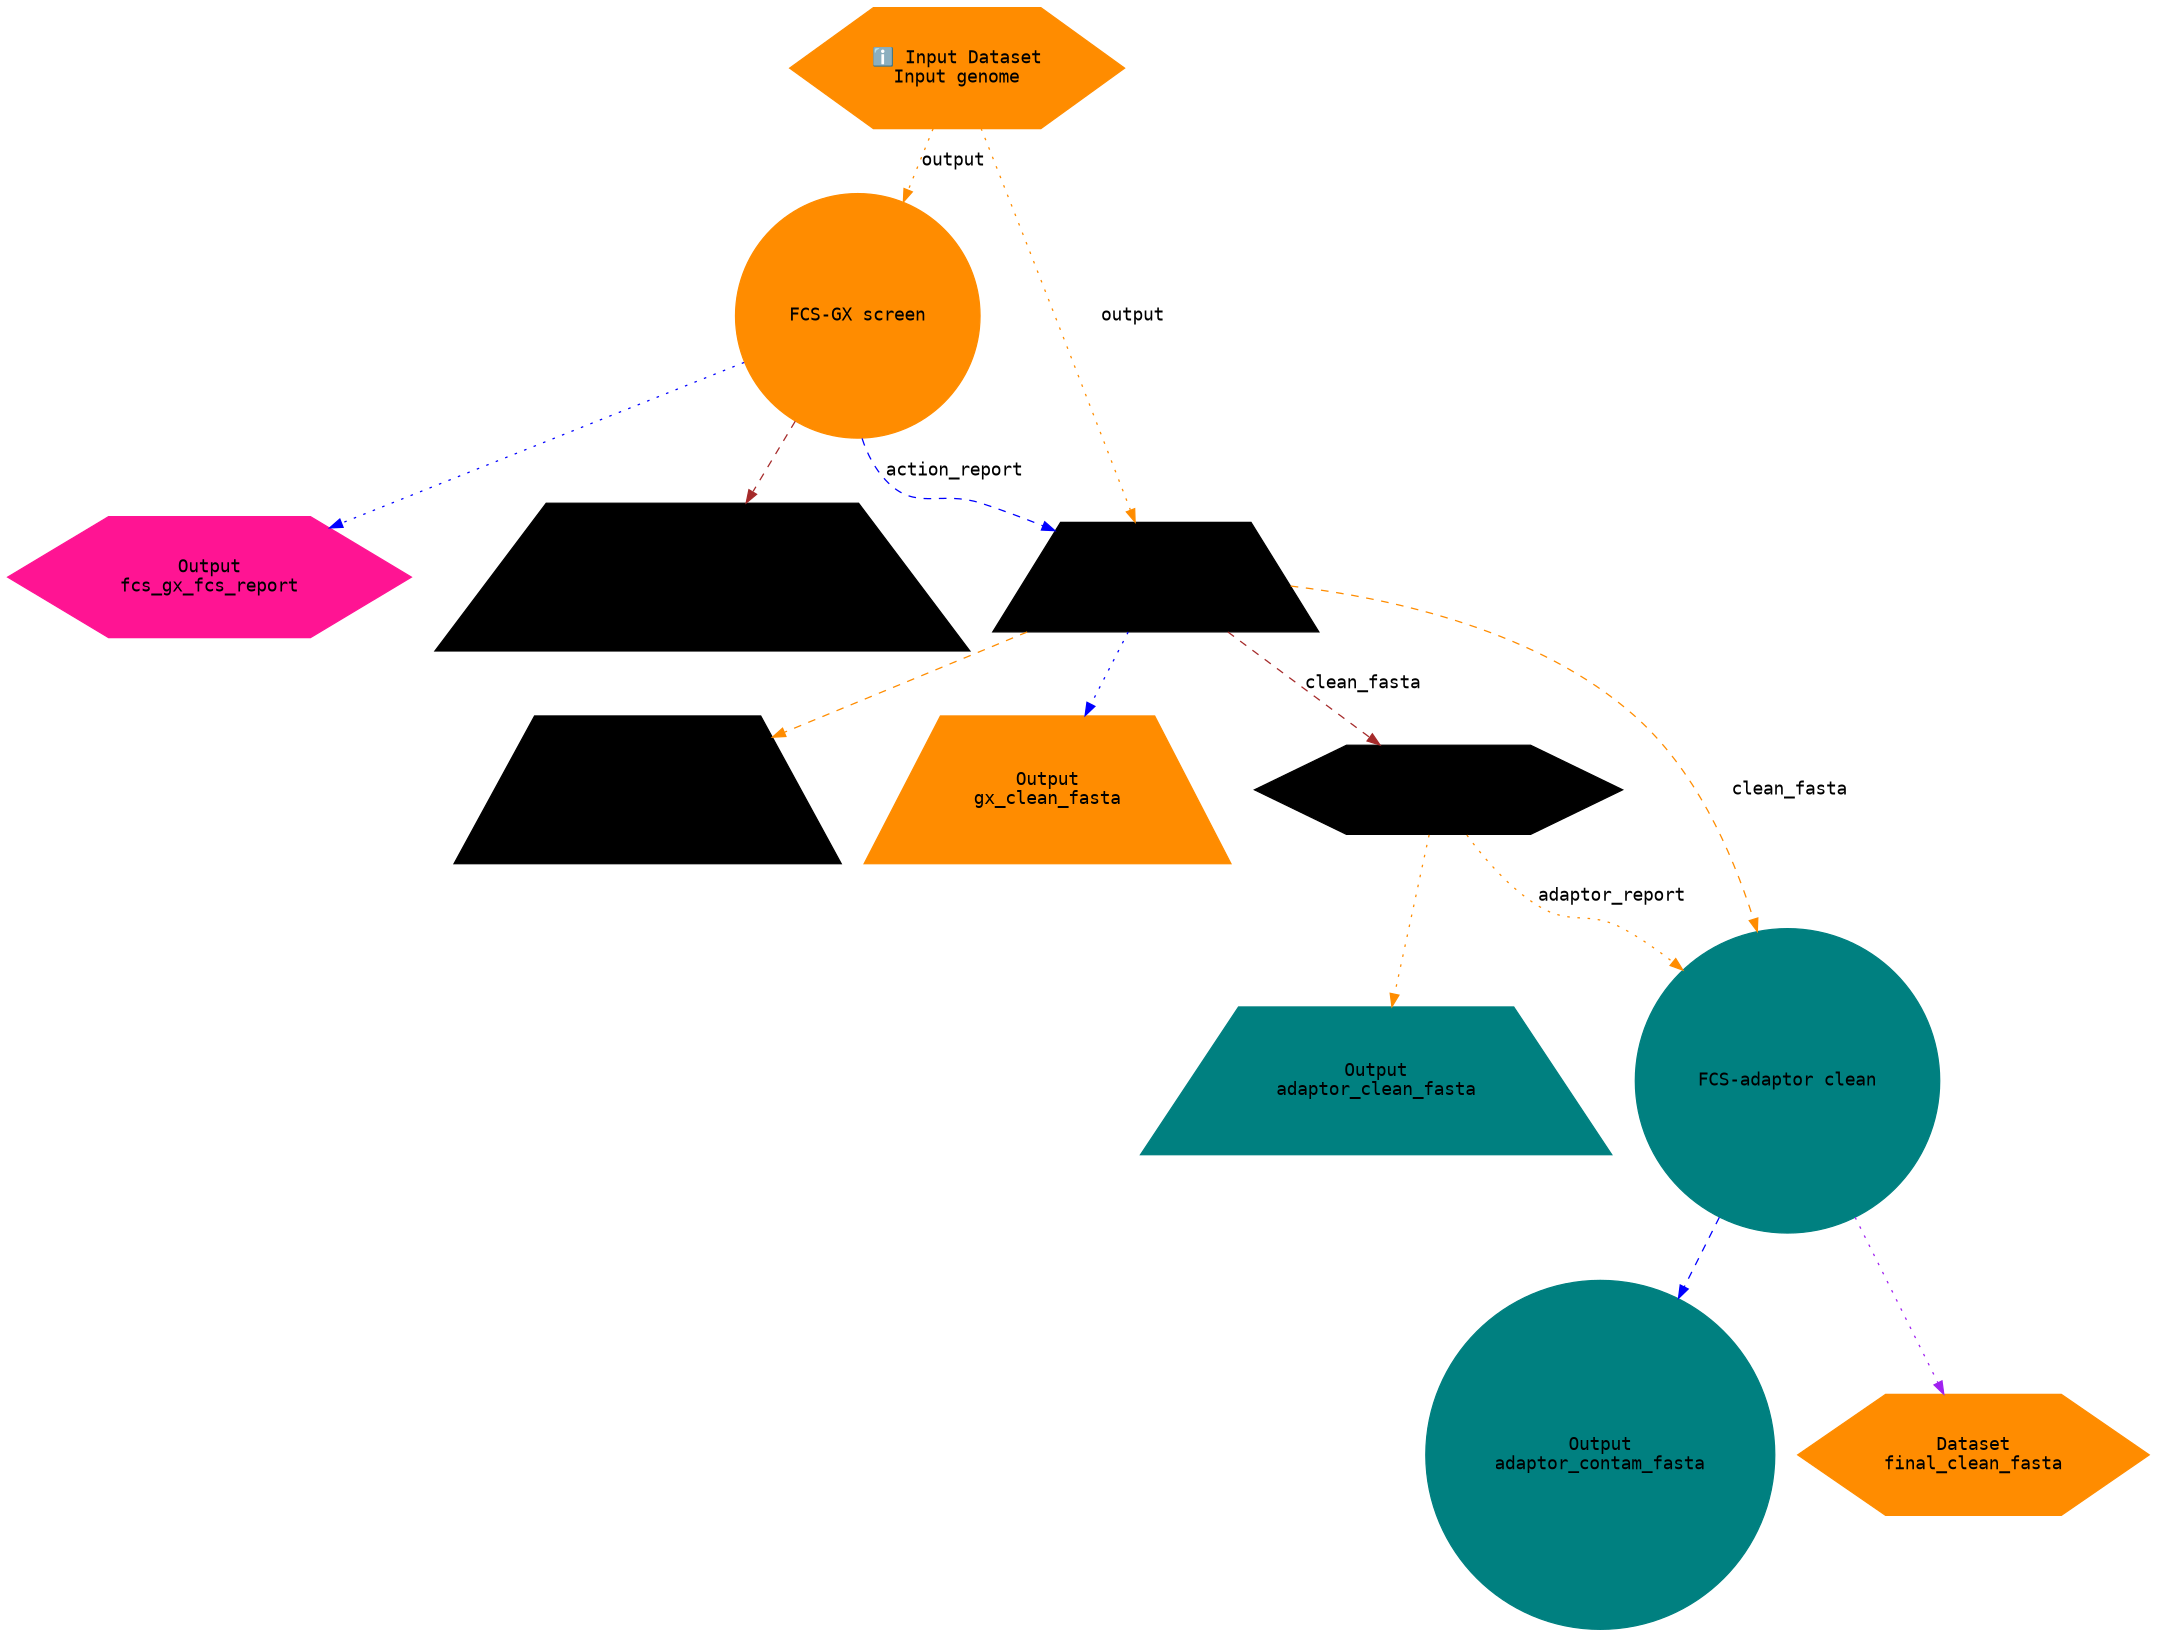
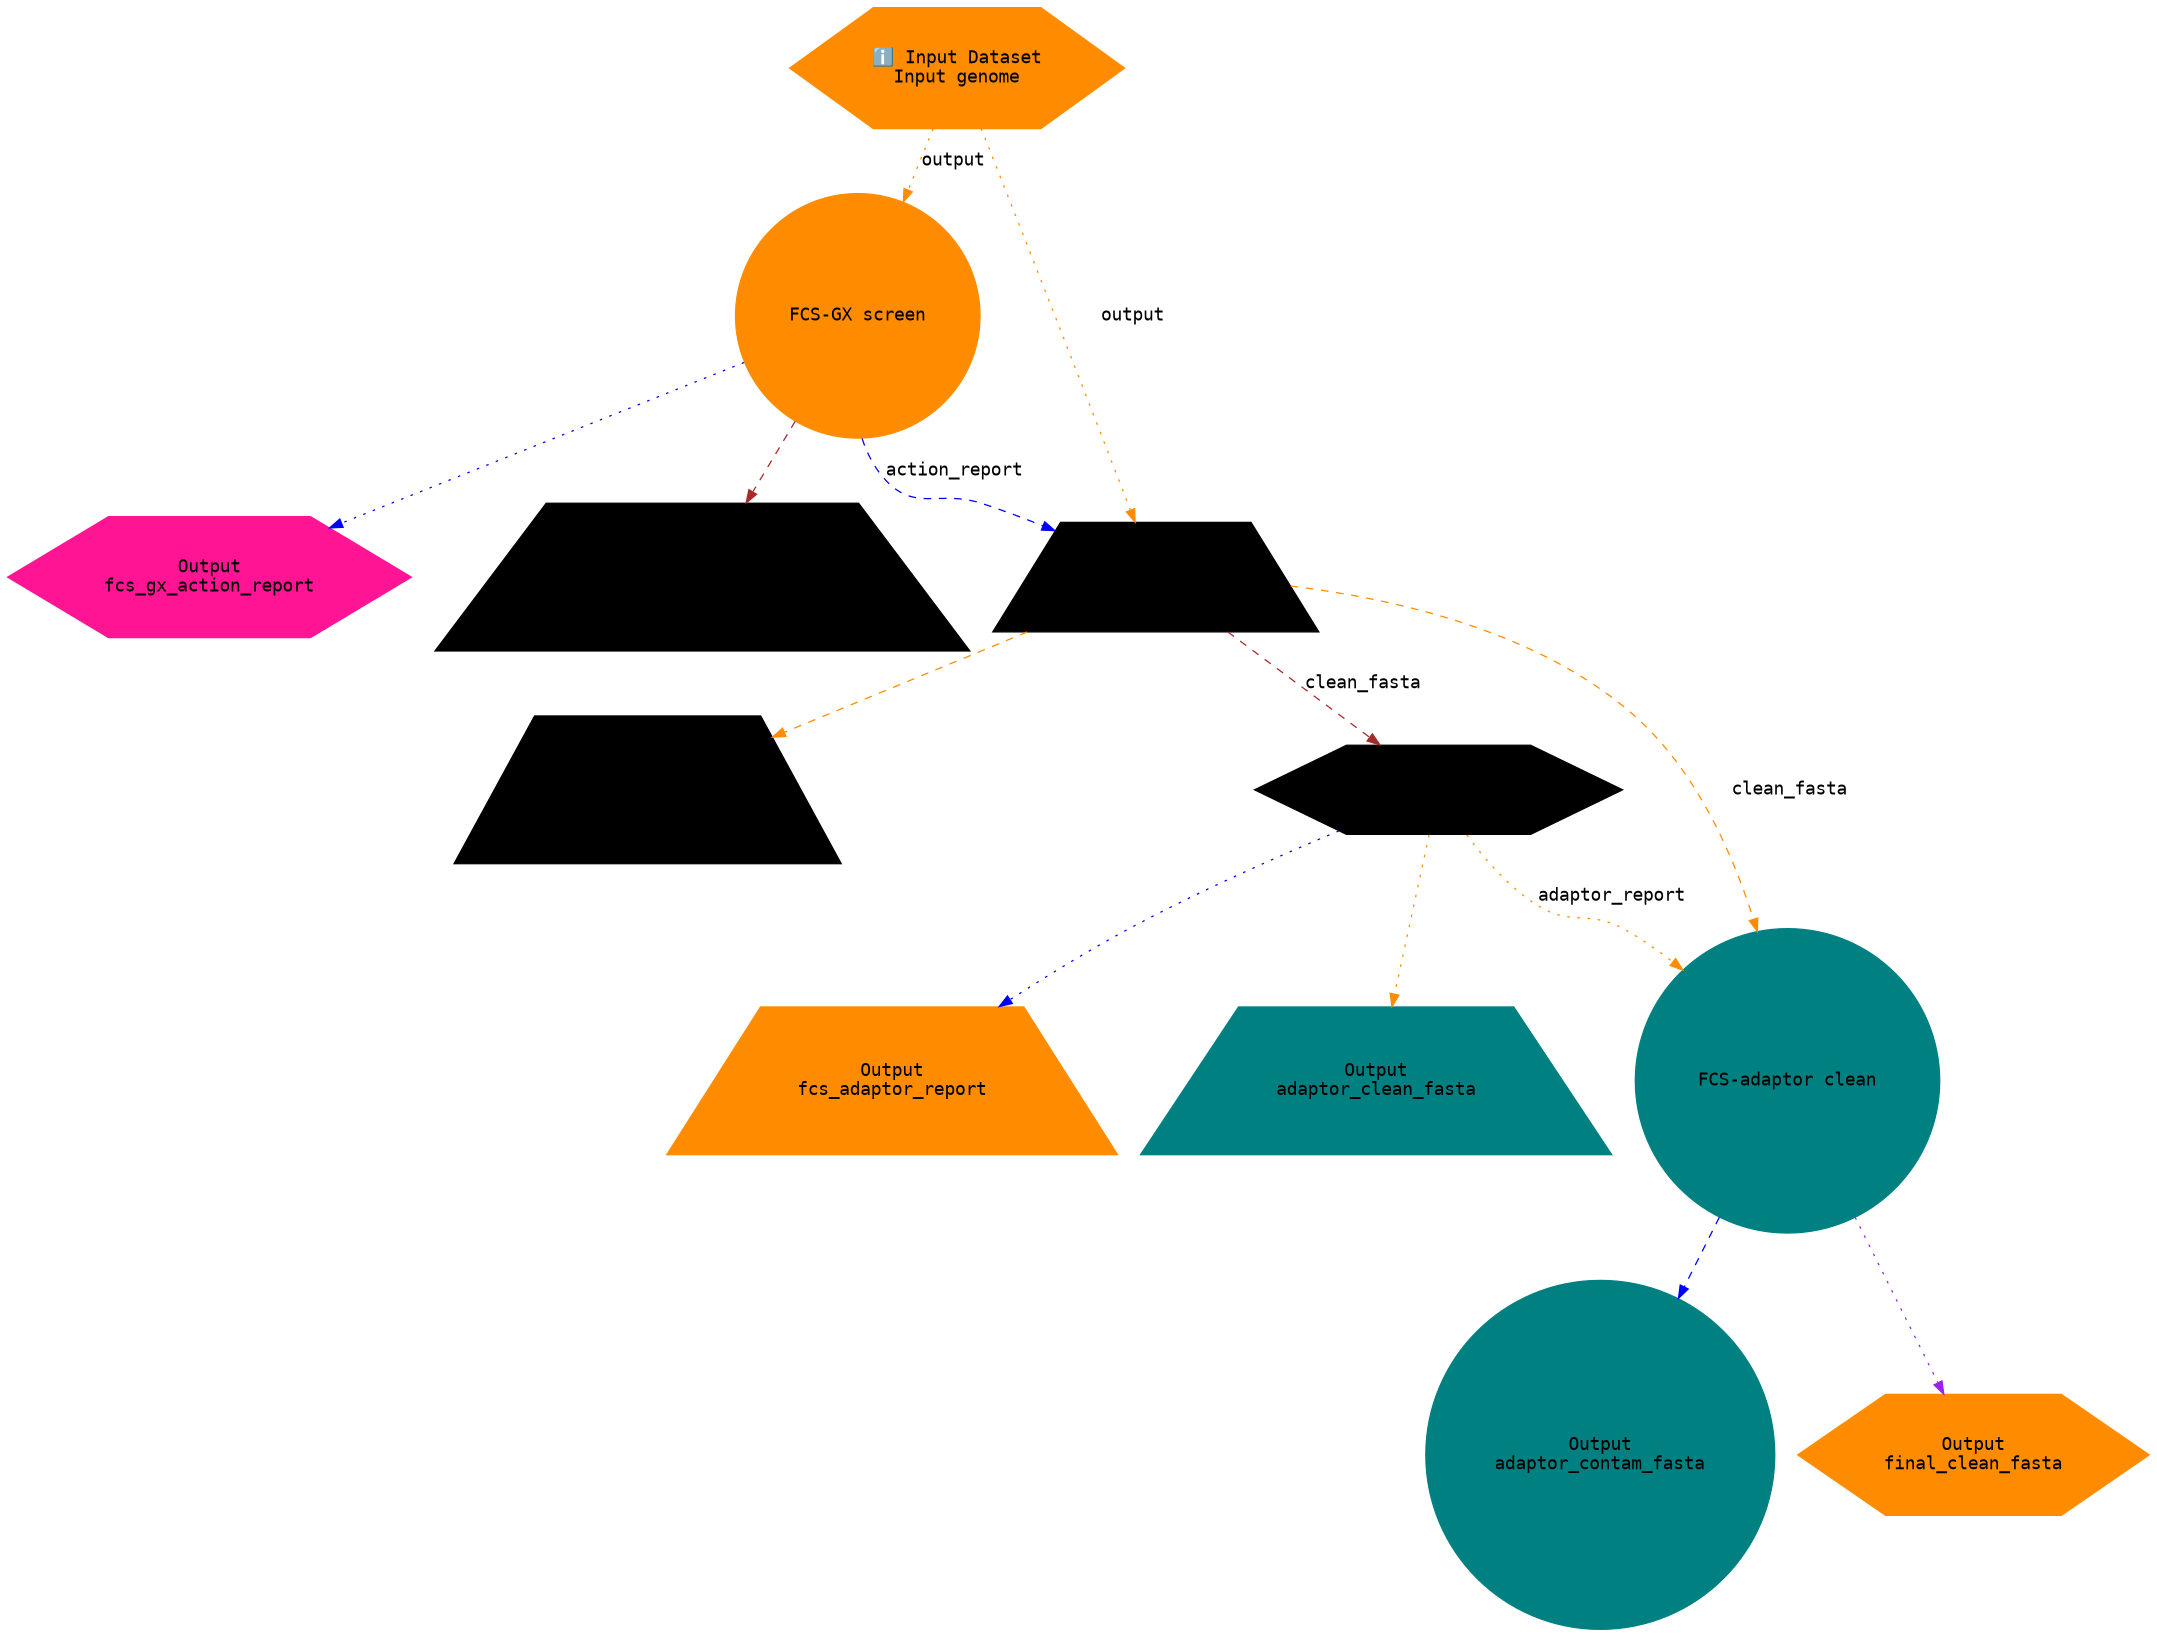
node "Output fcs_gx_fcs_report": label "Output fcs_gx_fcs_report" -> "Output fcs_gx_action_report"
node "Output gx_clean_fasta": removed
node "Output fcs_adaptor_report": added
node "Dataset final_clean_fasta": label "Dataset final_clean_fasta" -> "Output final_clean_fasta"
